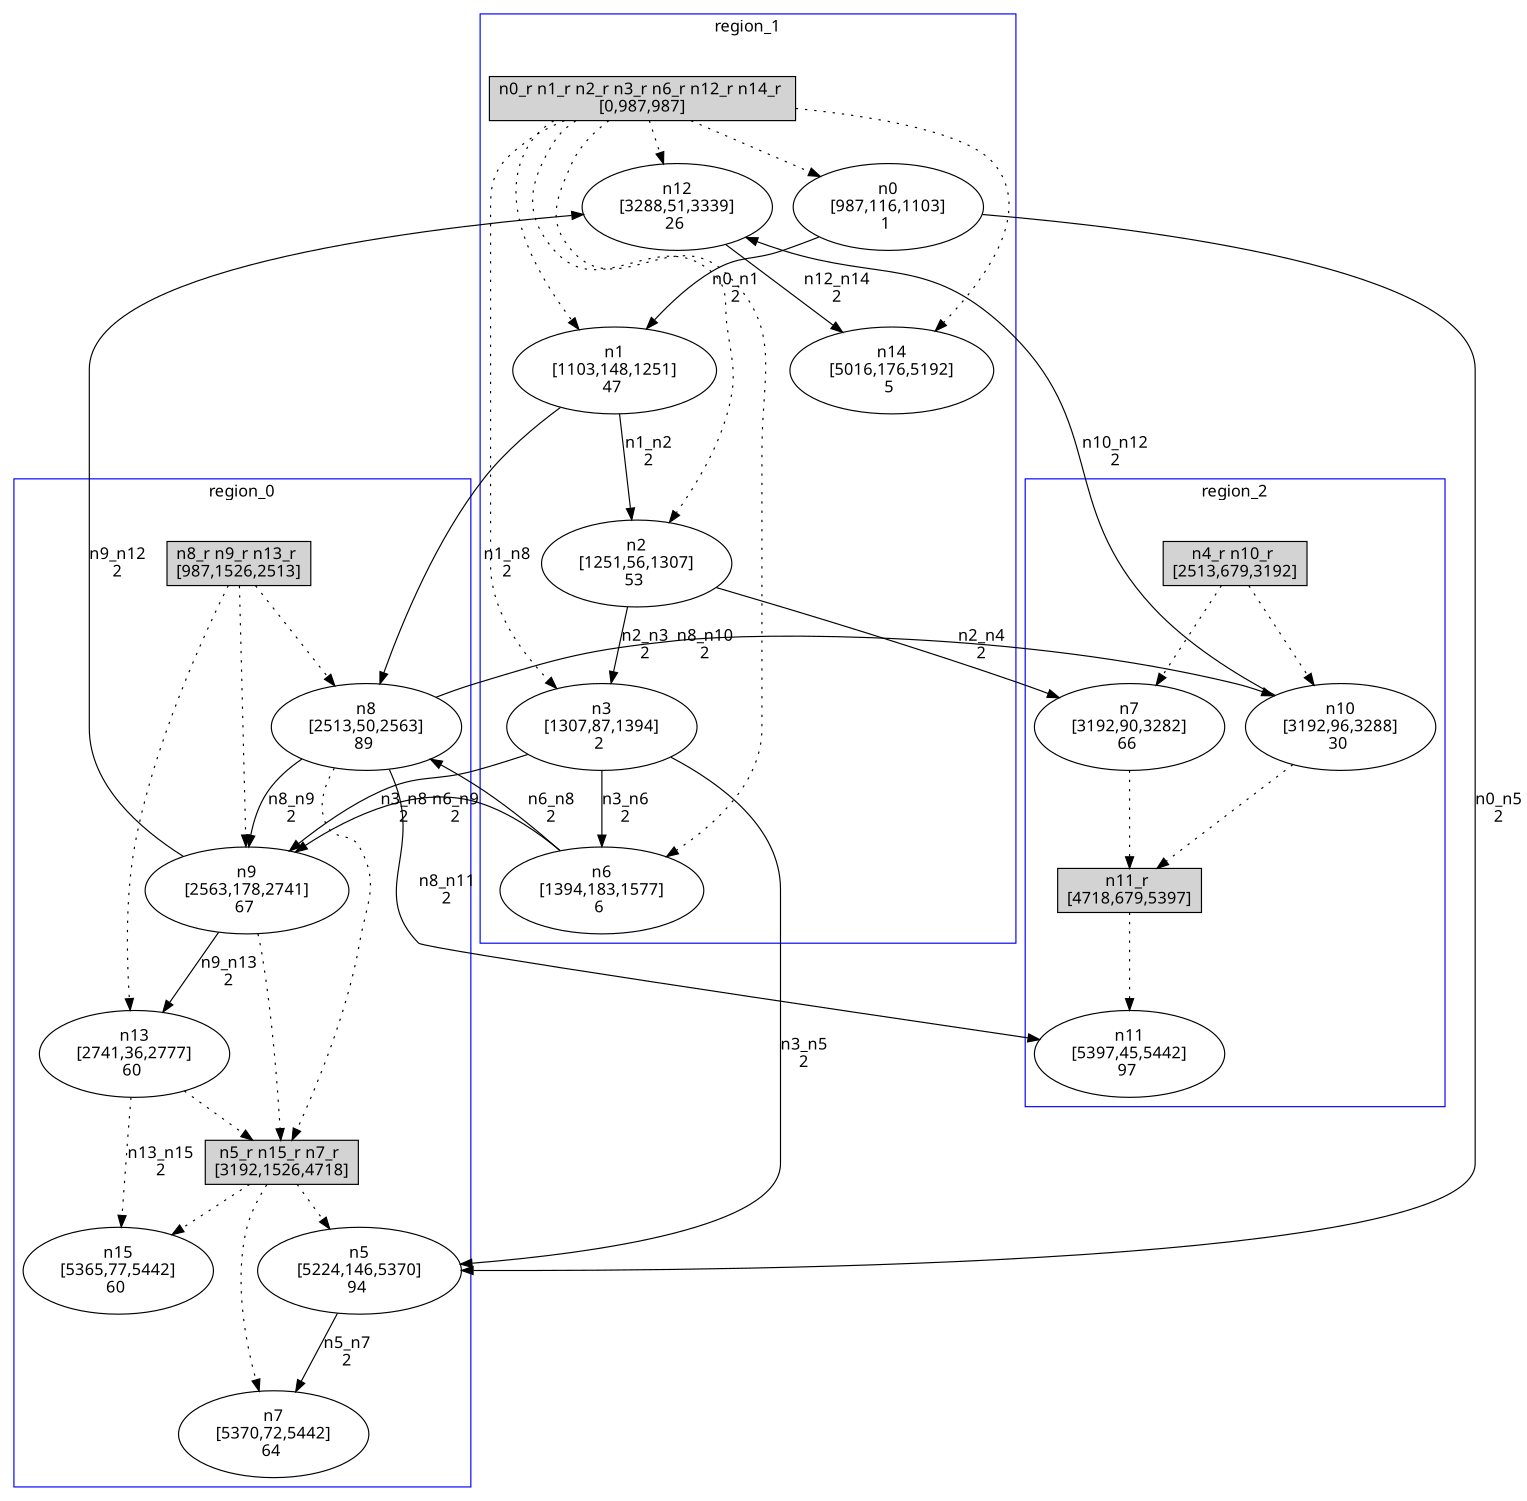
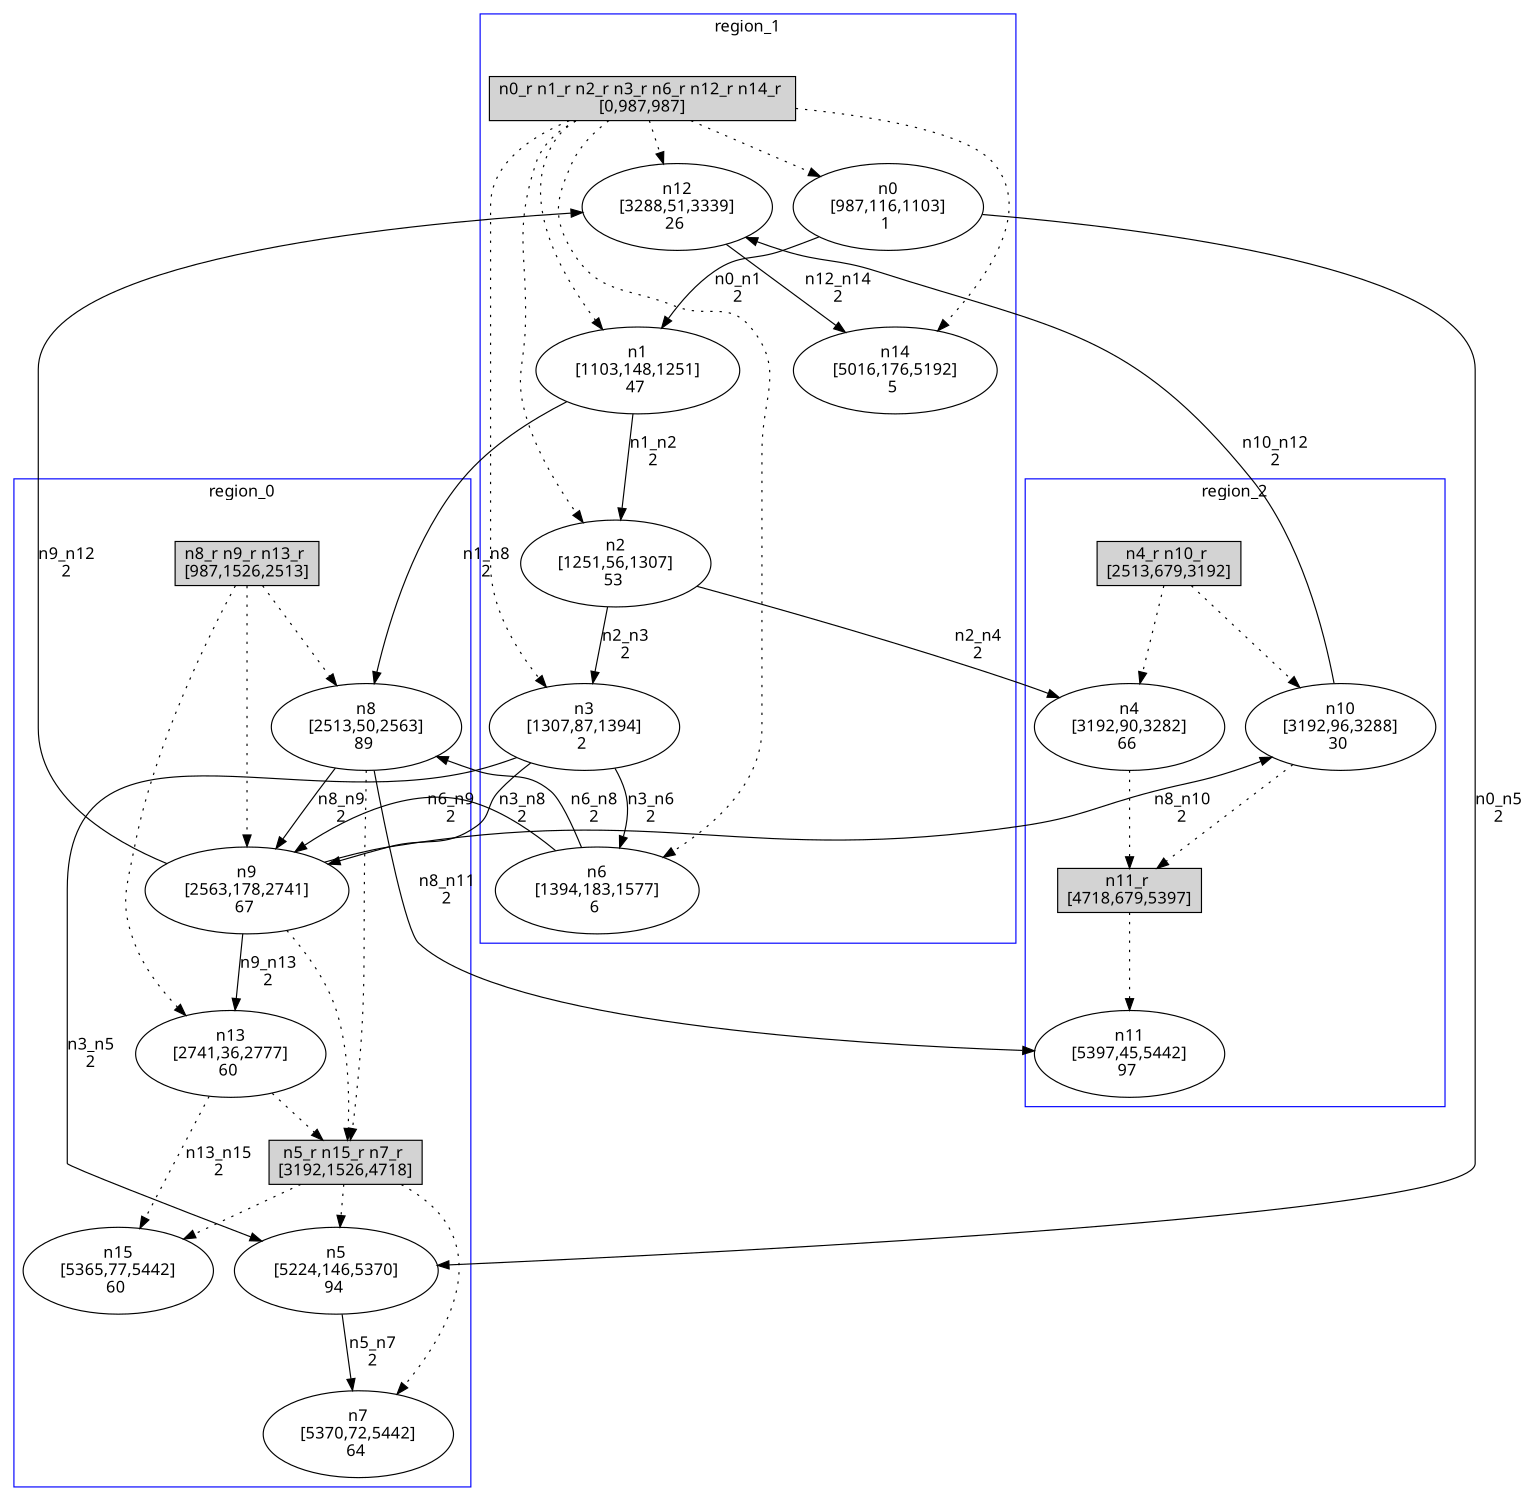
edge "n8 [2513,50,2563] 89" -> "n10 [3192,96,3288] 30": now "n9 [2563,178,2741] 67" -> "n10 [3192,96,3288] 30"
node "n7 [3192,90,3282] 66": label "n7 [3192,90,3282] 66" -> "n4 [3192,90,3282] 66"
